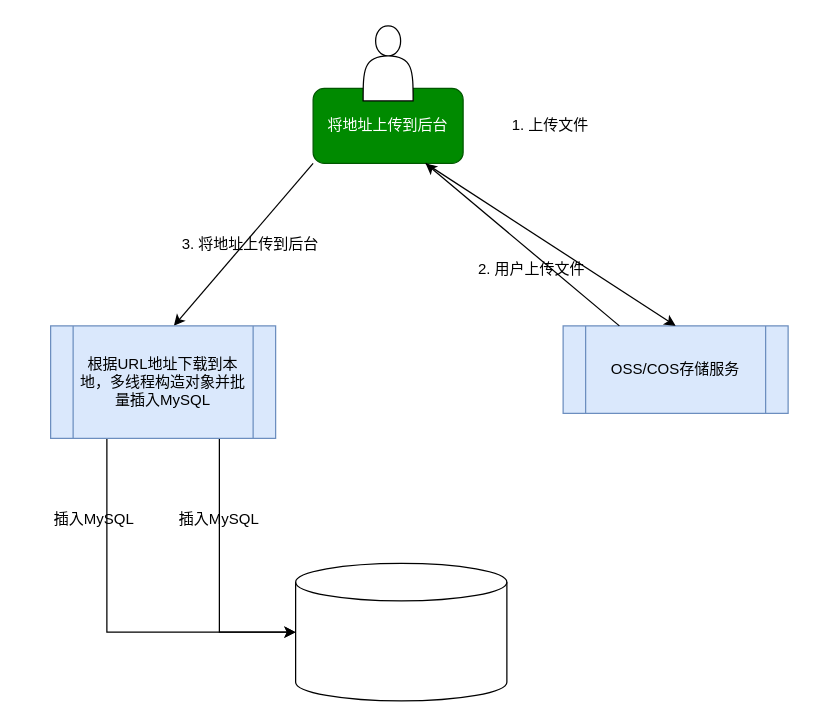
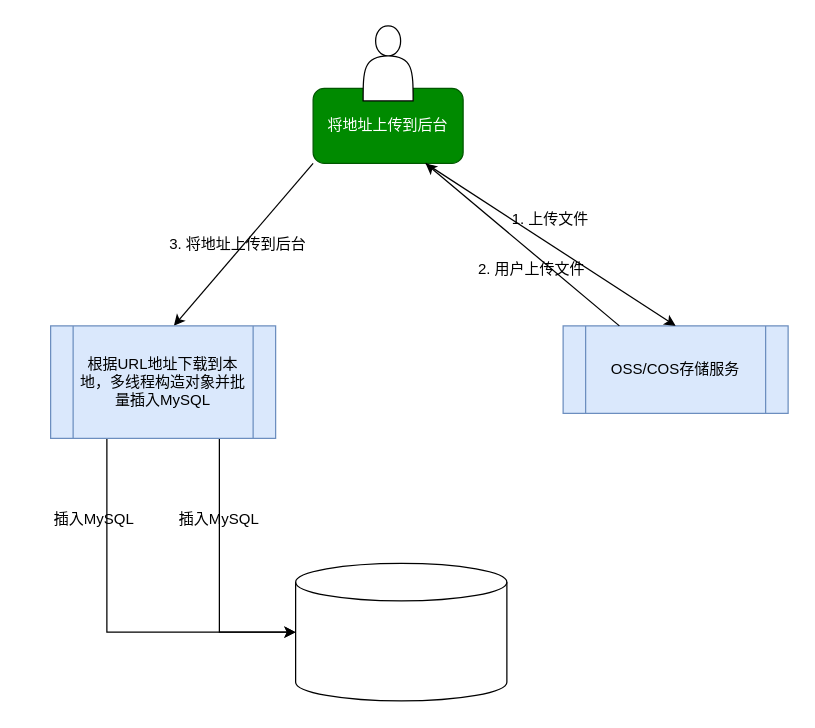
node "1. 上传文件": moved (551, 126) -> (551, 219)
node "3. 将地址上传到后台": moved (251, 244) -> (238, 244)
